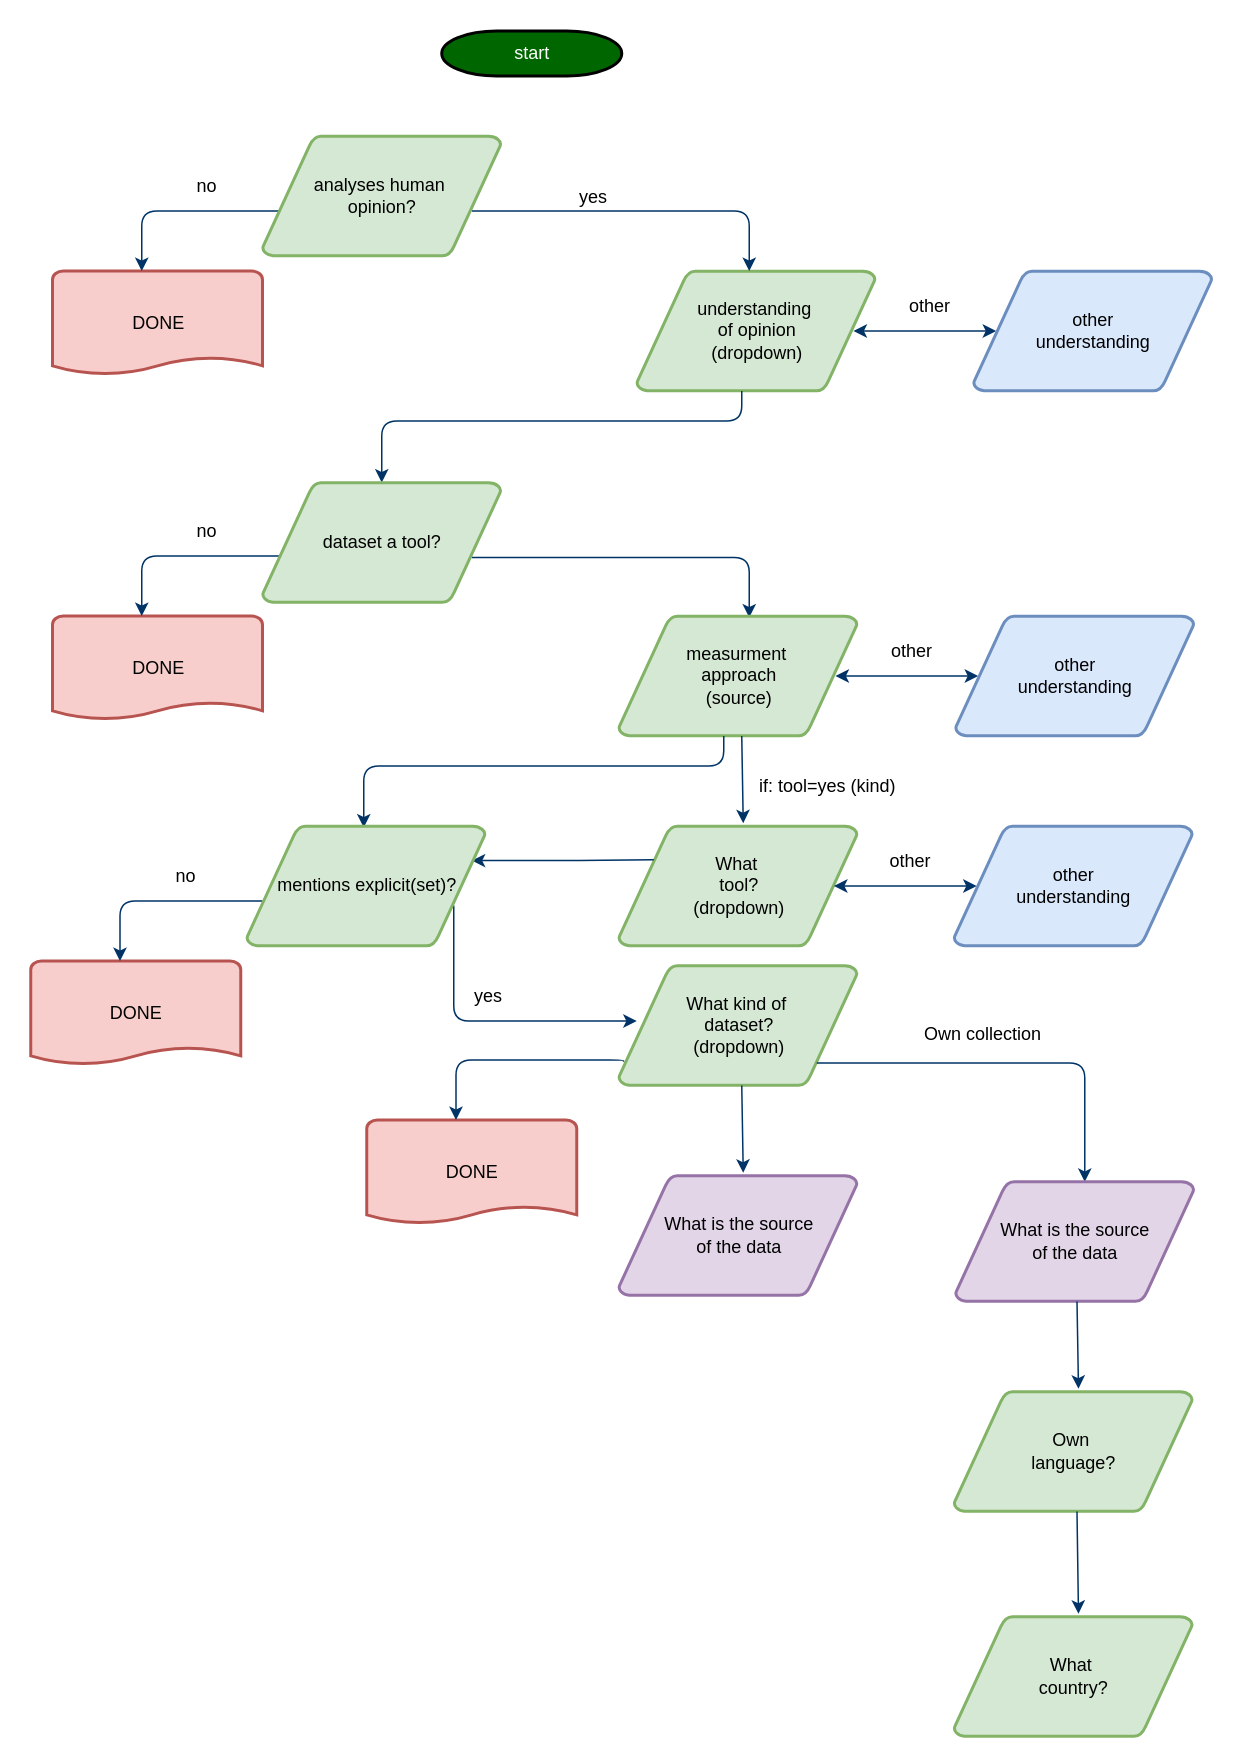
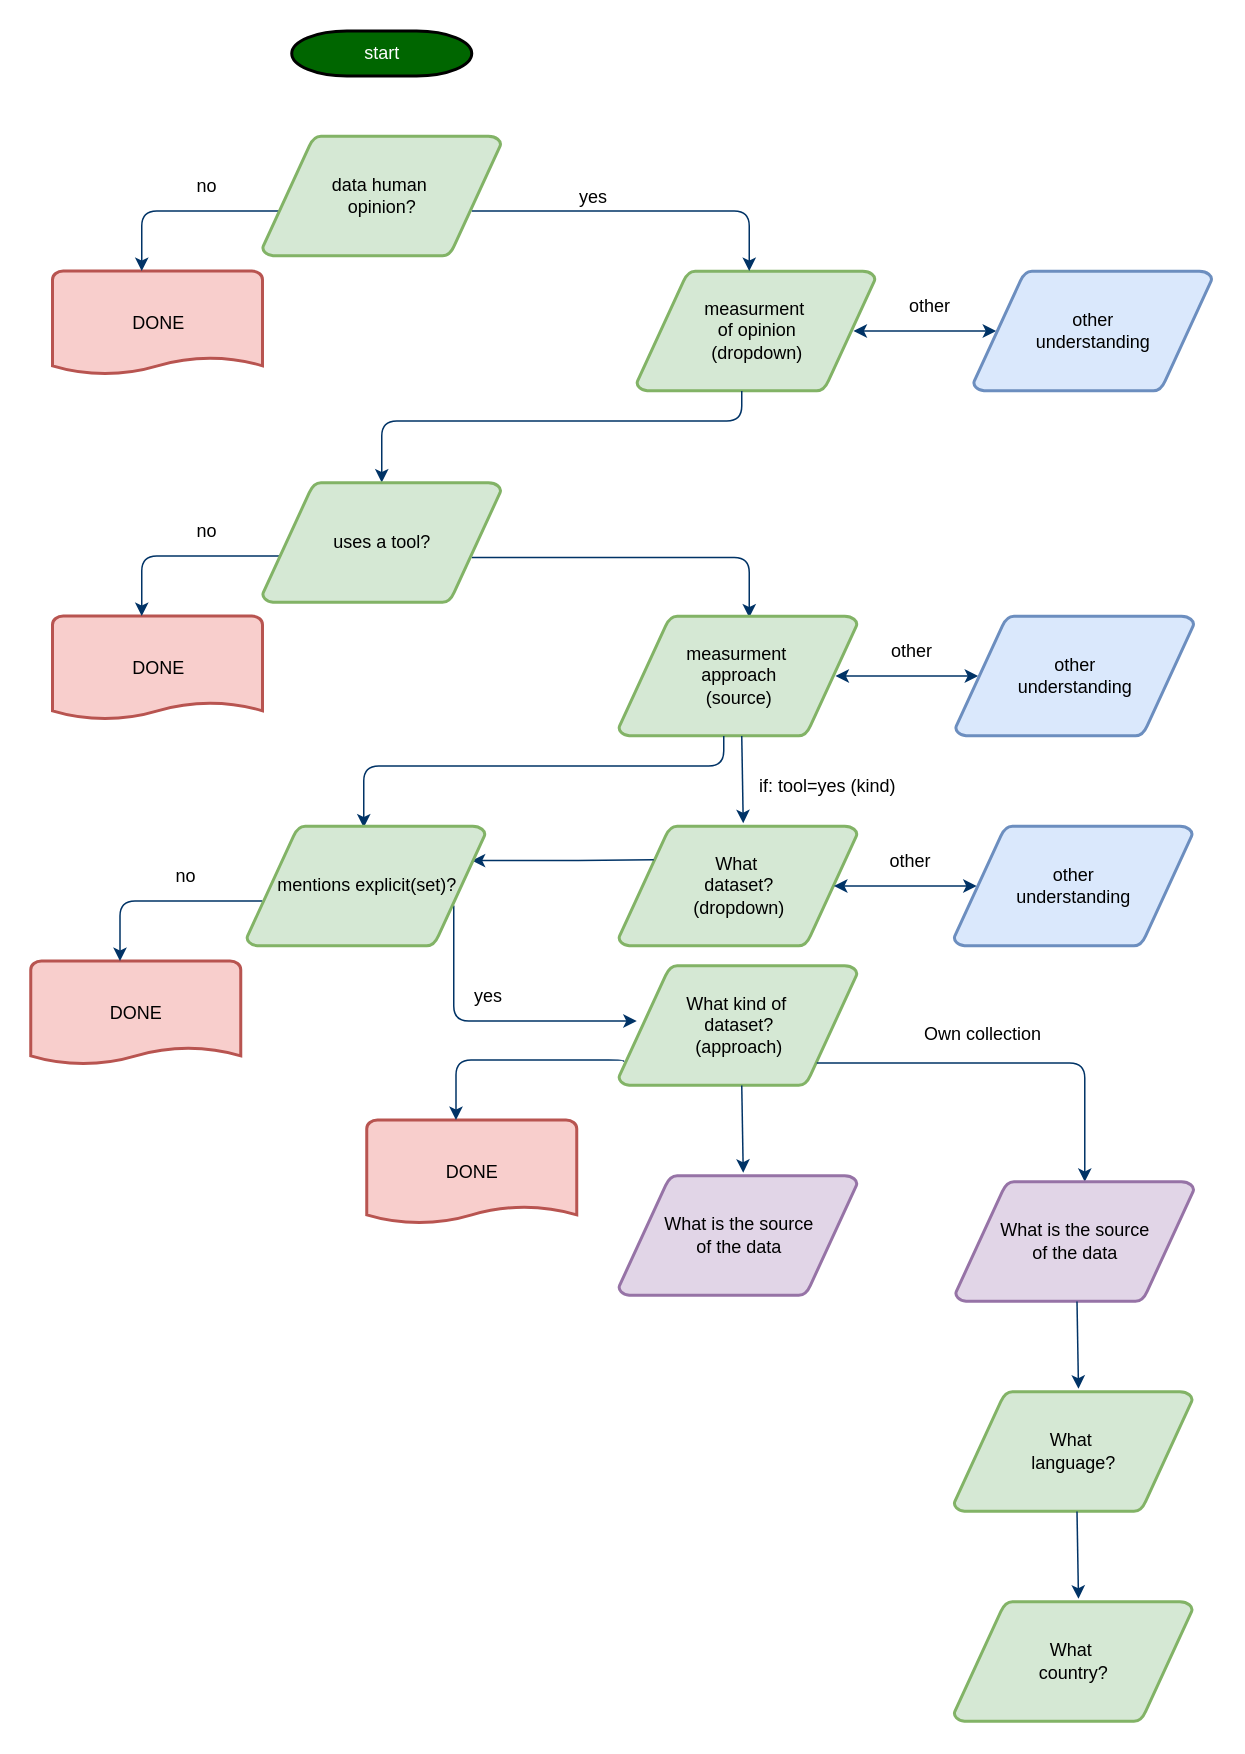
node "start": moved (532, 53) -> (382, 53)
node "analyses human opinion?": label "analyses human opinion?" -> "data human opinion?"
node "understanding of opinion (dropdown)": label "understanding of opinion (dropdown)" -> "measurment of opinion (dropdown)"
node "dataset a tool?": label "dataset a tool?" -> "uses a tool?"
node "What tool? (dropdown)": label "What tool? (dropdown)" -> "What dataset? (dropdown)"
node "What kind of dataset? (dropdown)": label "What kind of dataset? (dropdown)" -> "What kind of dataset? (approach)"
node "Own language?": label "Own language?" -> "What language?"
node "What country?": moved (1073, 1676) -> (1073, 1661)
